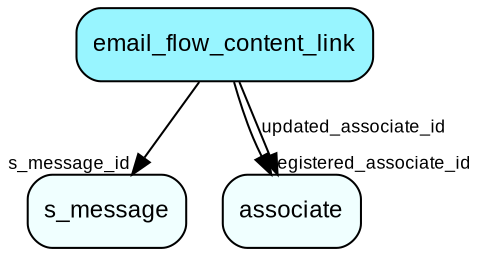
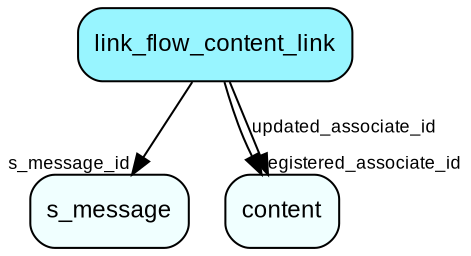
node "email_flow_content_link": label "email_flow_content_link" -> "link_flow_content_link"
node "associate": label "associate" -> "content"
